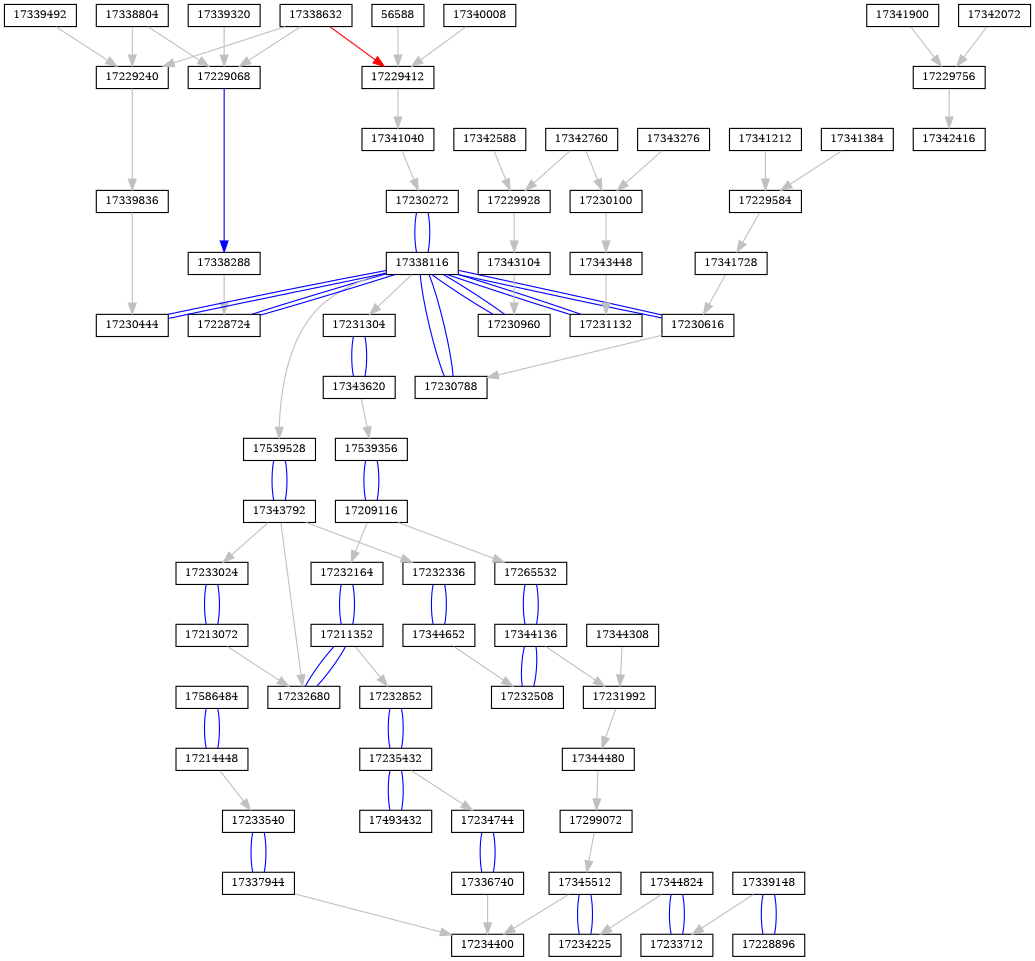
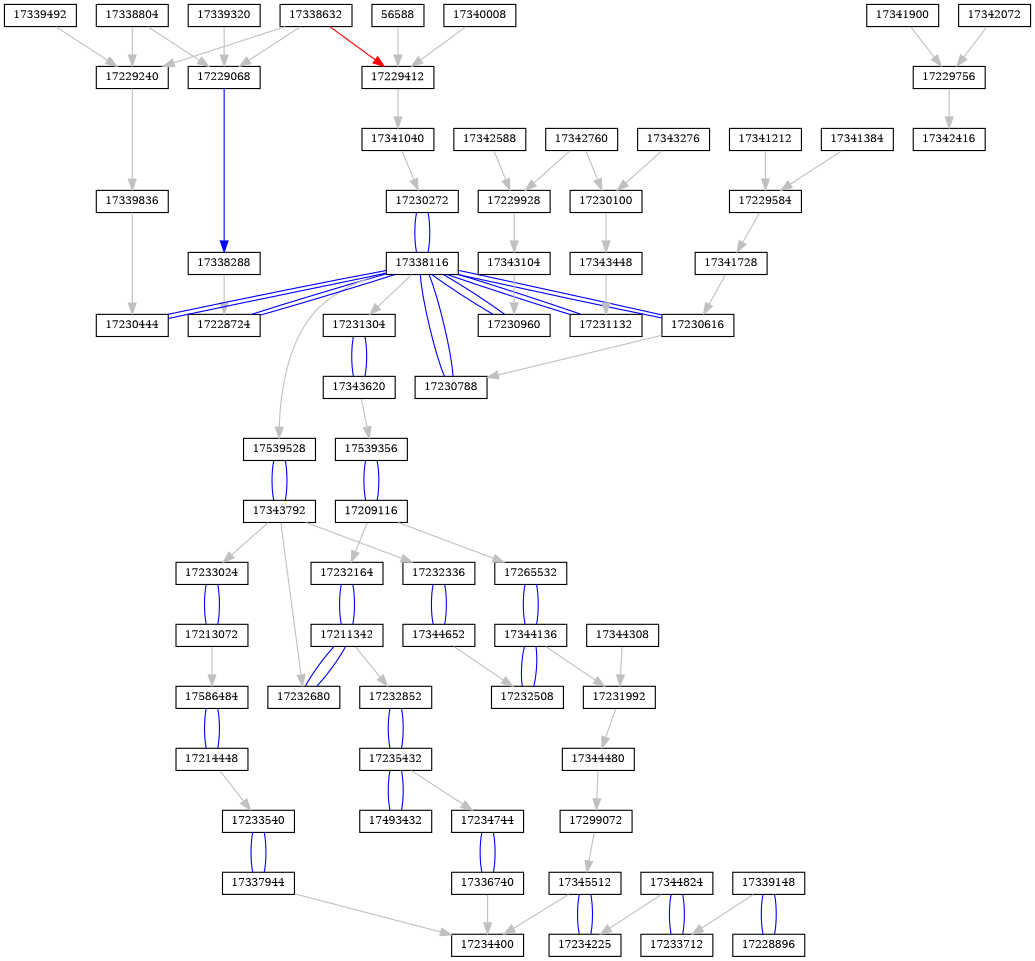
node "17211352": label "17211352" -> "17211342"
edge "17213072" -- "17232680": now "17213072" -- "17586484"
